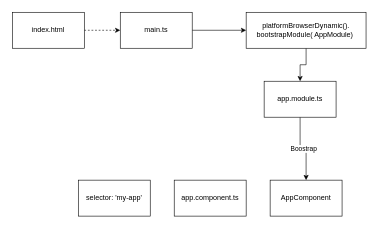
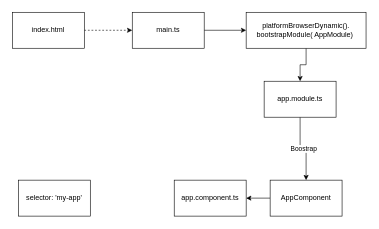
node "main.ts": moved (156, 30) -> (168, 30)
node "selector: 'my-app'": moved (114, 198) -> (54, 198)
edge "AppComponent" -> "app.component.ts": added
